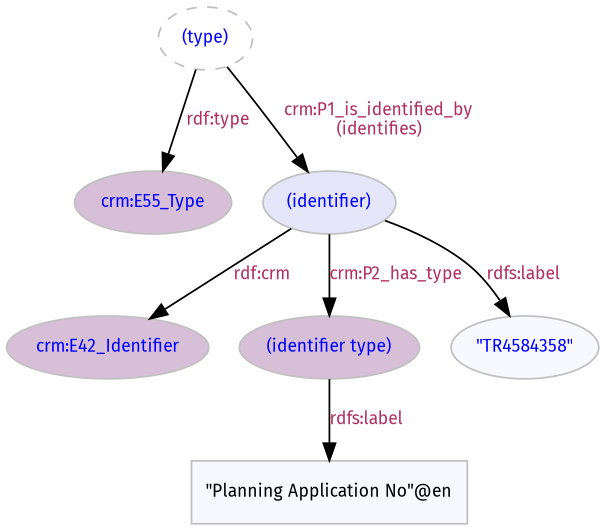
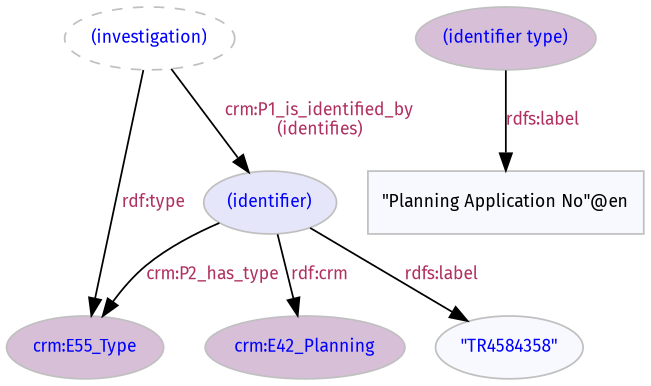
node "(type)": label "(type)" -> "(investigation)"
edge "(identifier)" -> "(identifier type)": now "(identifier)" -> "crm:E55_Type"
node "crm:E42_Identifier": label "crm:E42_Identifier" -> "crm:E42_Planning"
